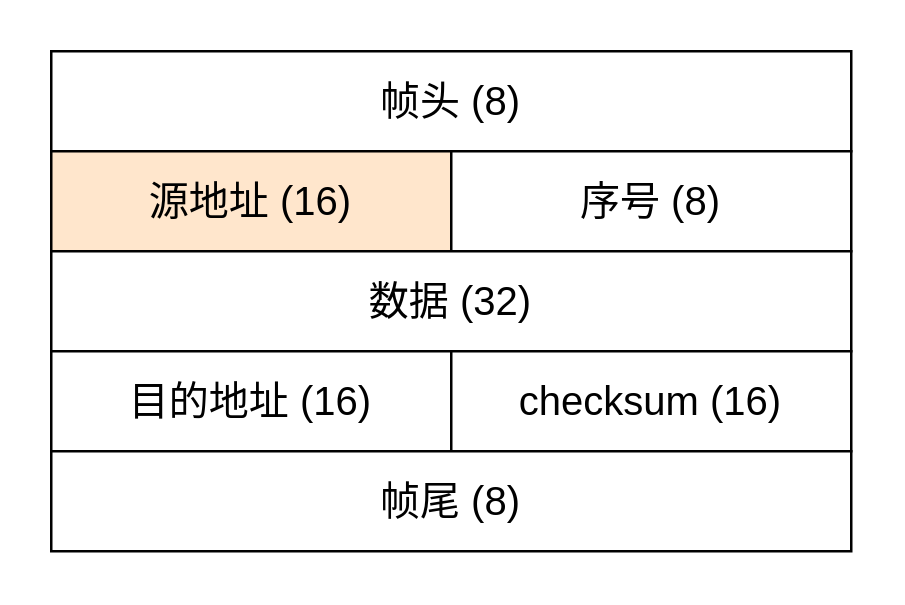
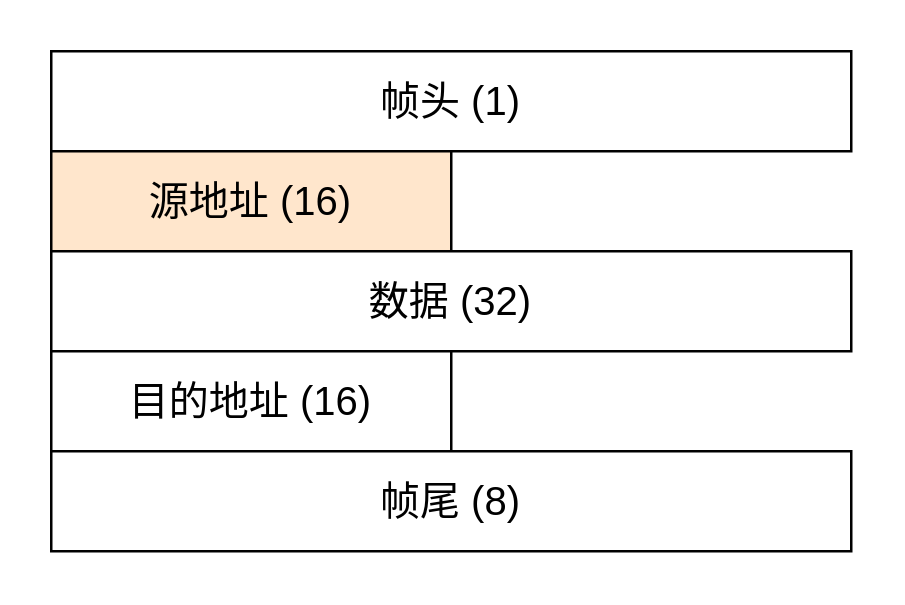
node "帧头 (8)": label "帧头 (8)" -> "帧头 (1)"
node "序号 (8)": removed
node "checksum (16)": removed
